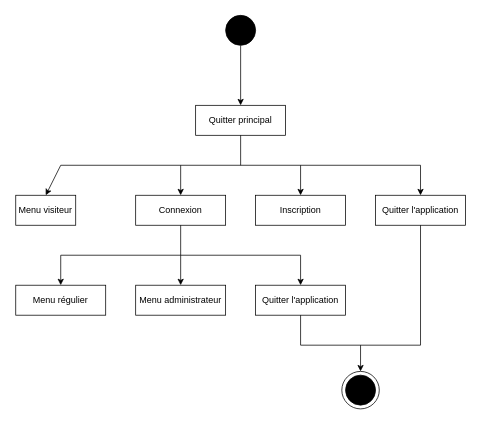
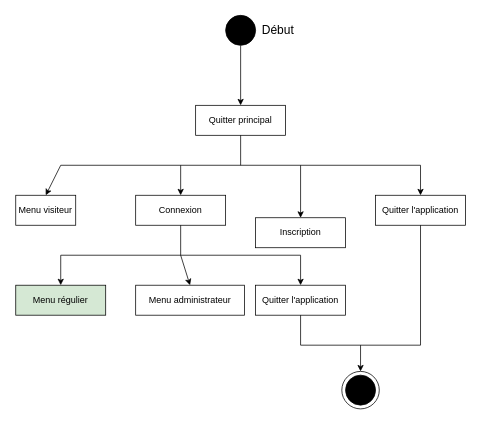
node "Début": added
node "Inscription": moved (300, 210) -> (300, 233)
node "Menu régulier": fillcolor #ffffff -> #d5e8d4
node "Menu administrateur": size 90x30 -> 109x30
